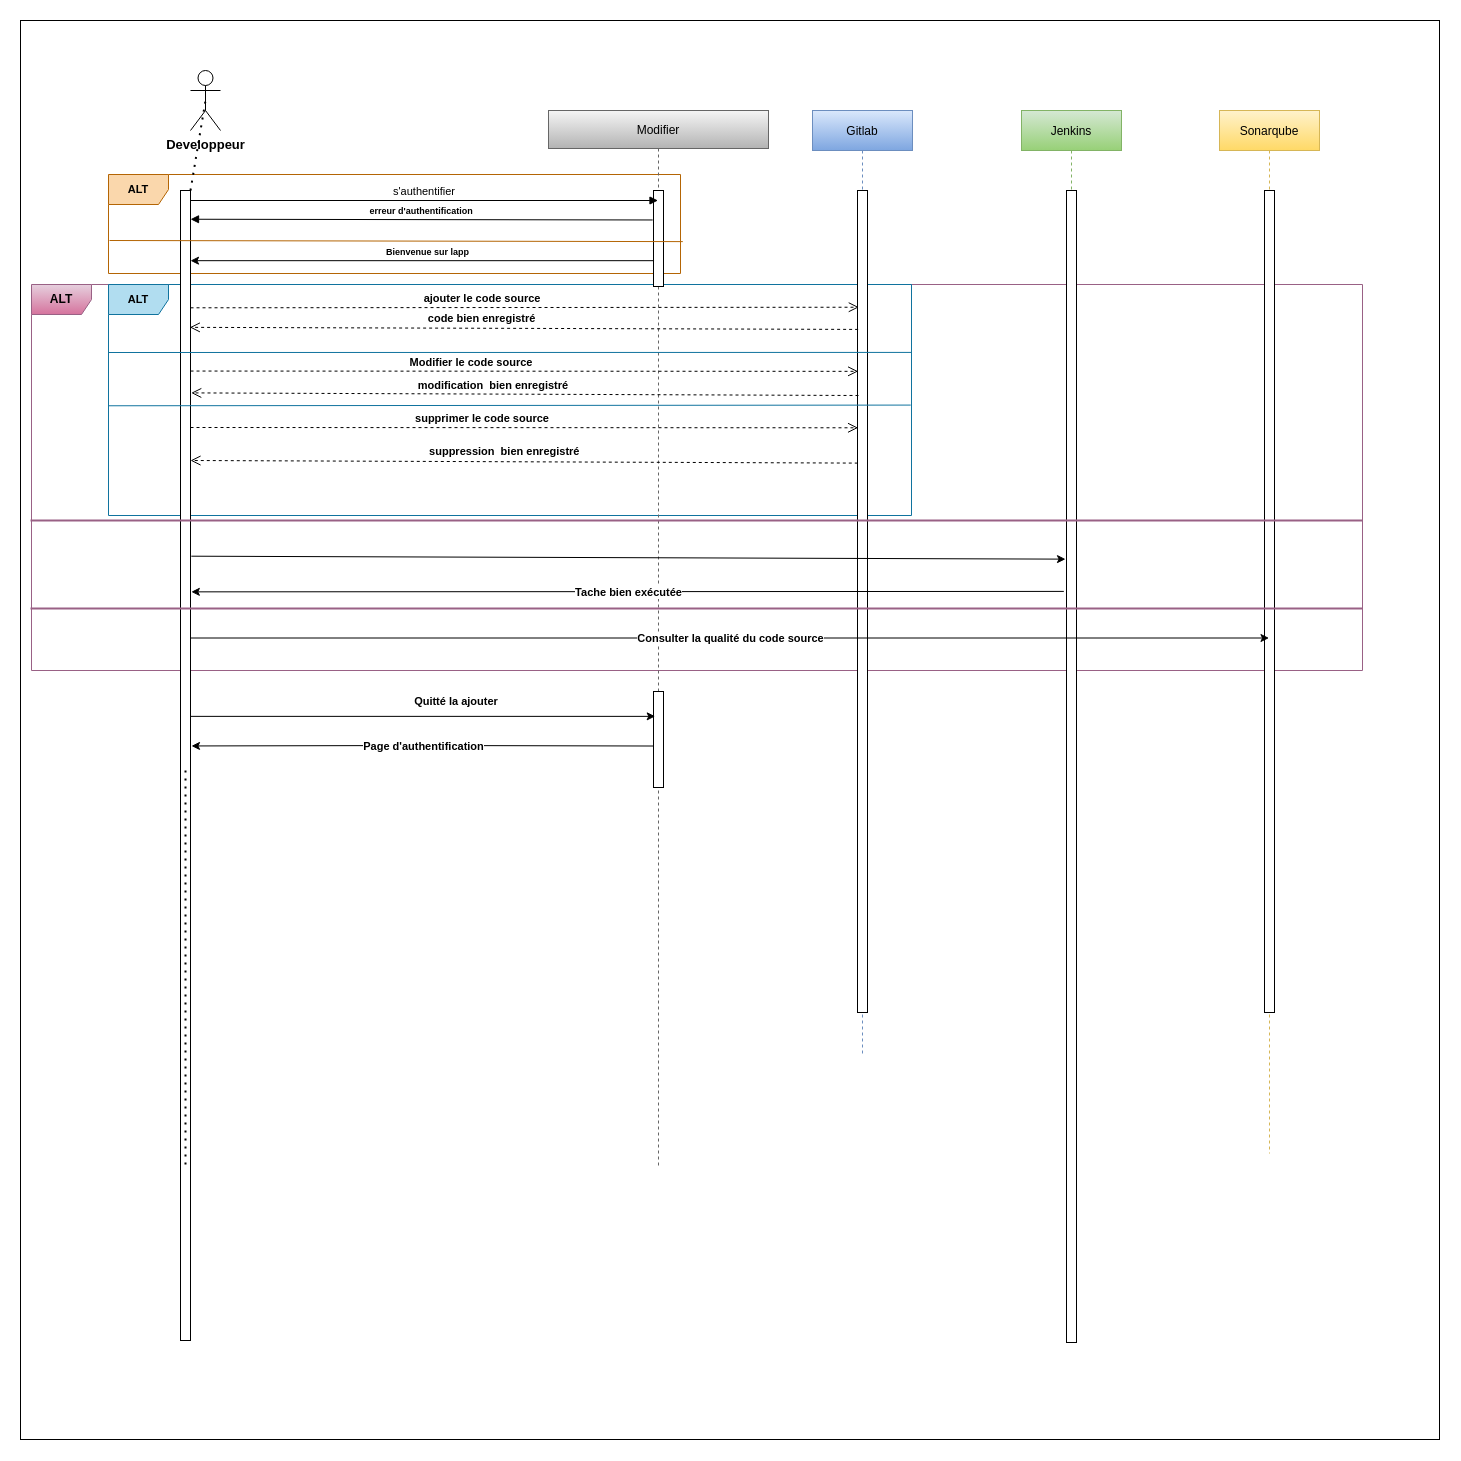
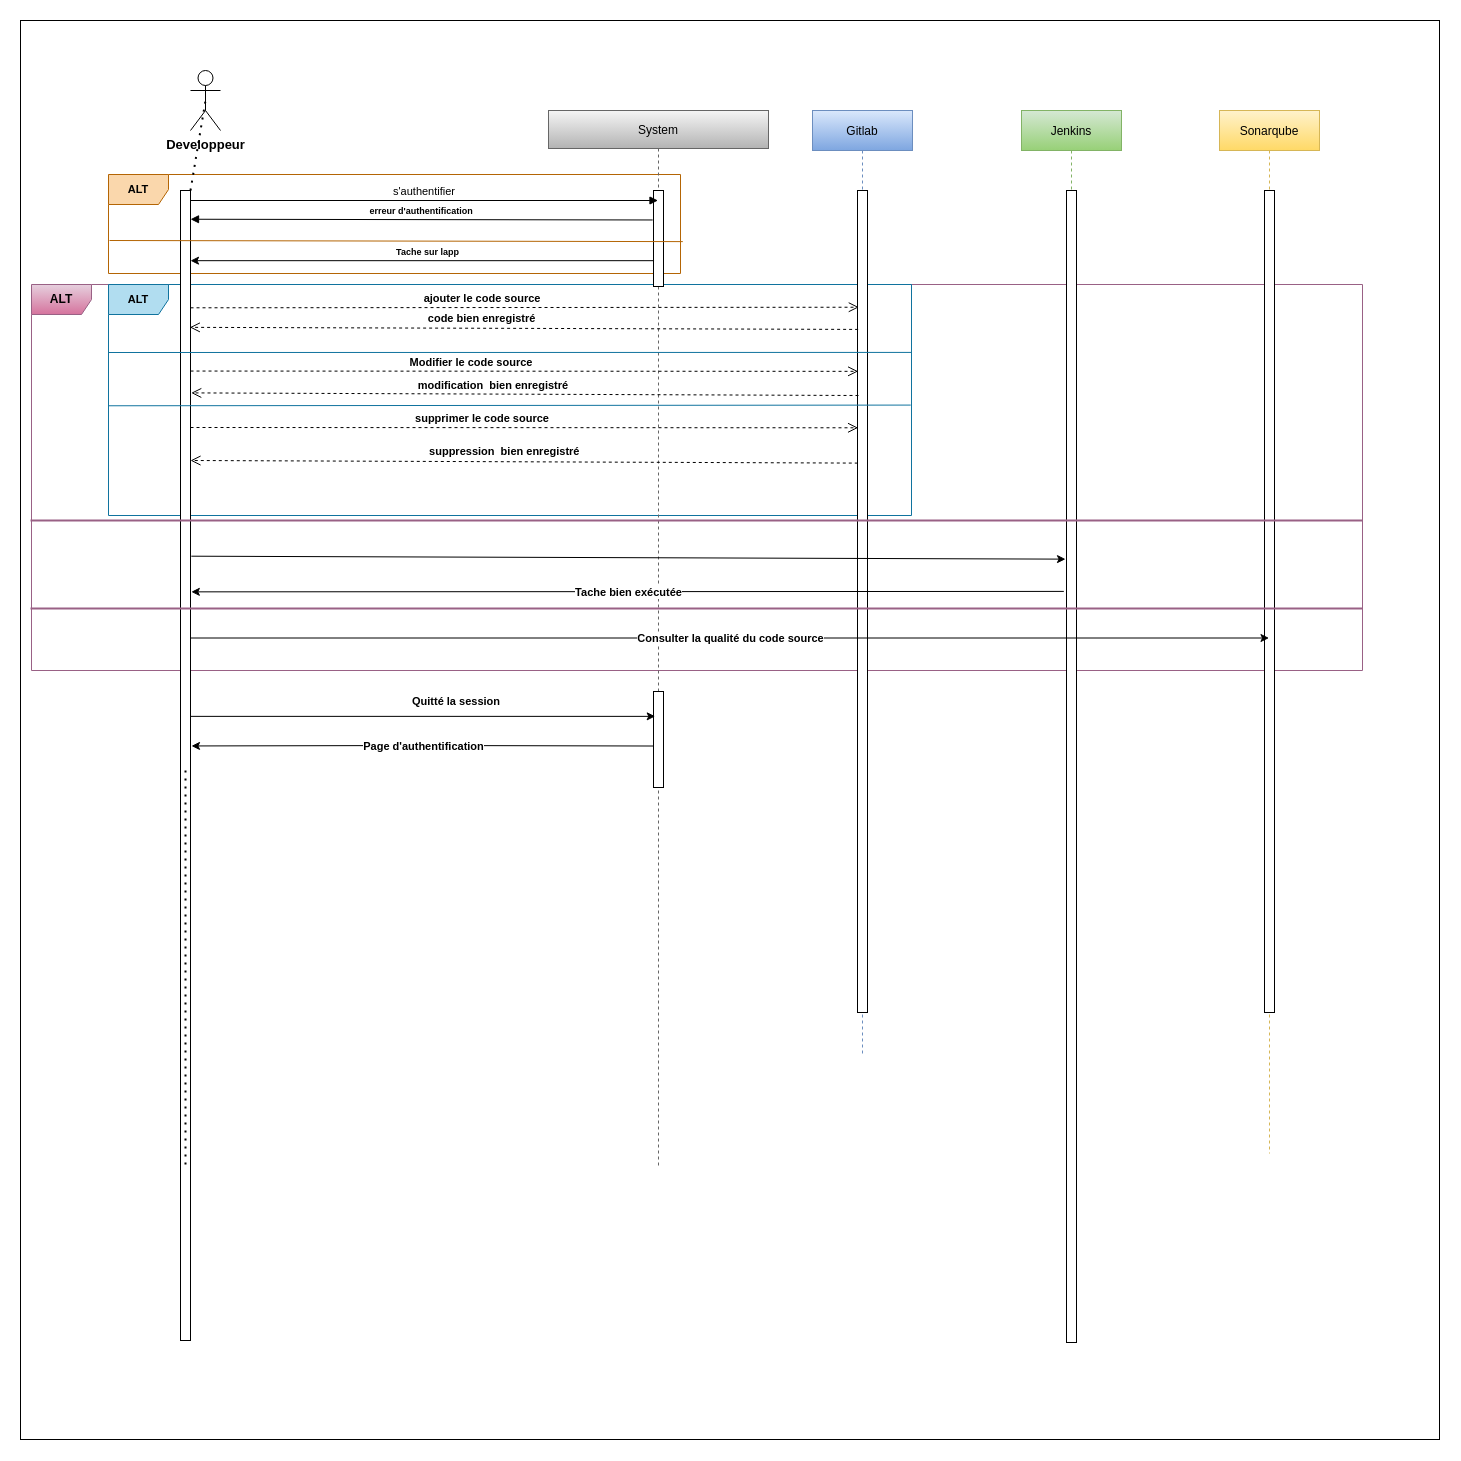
node "Modifier": label "Modifier" -> "System"
node "Bienvenue sur lapp": label "Bienvenue sur lapp" -> "Tache sur lapp"
node "Quitté la ajouter": label "Quitté la ajouter" -> "Quitté la session"
